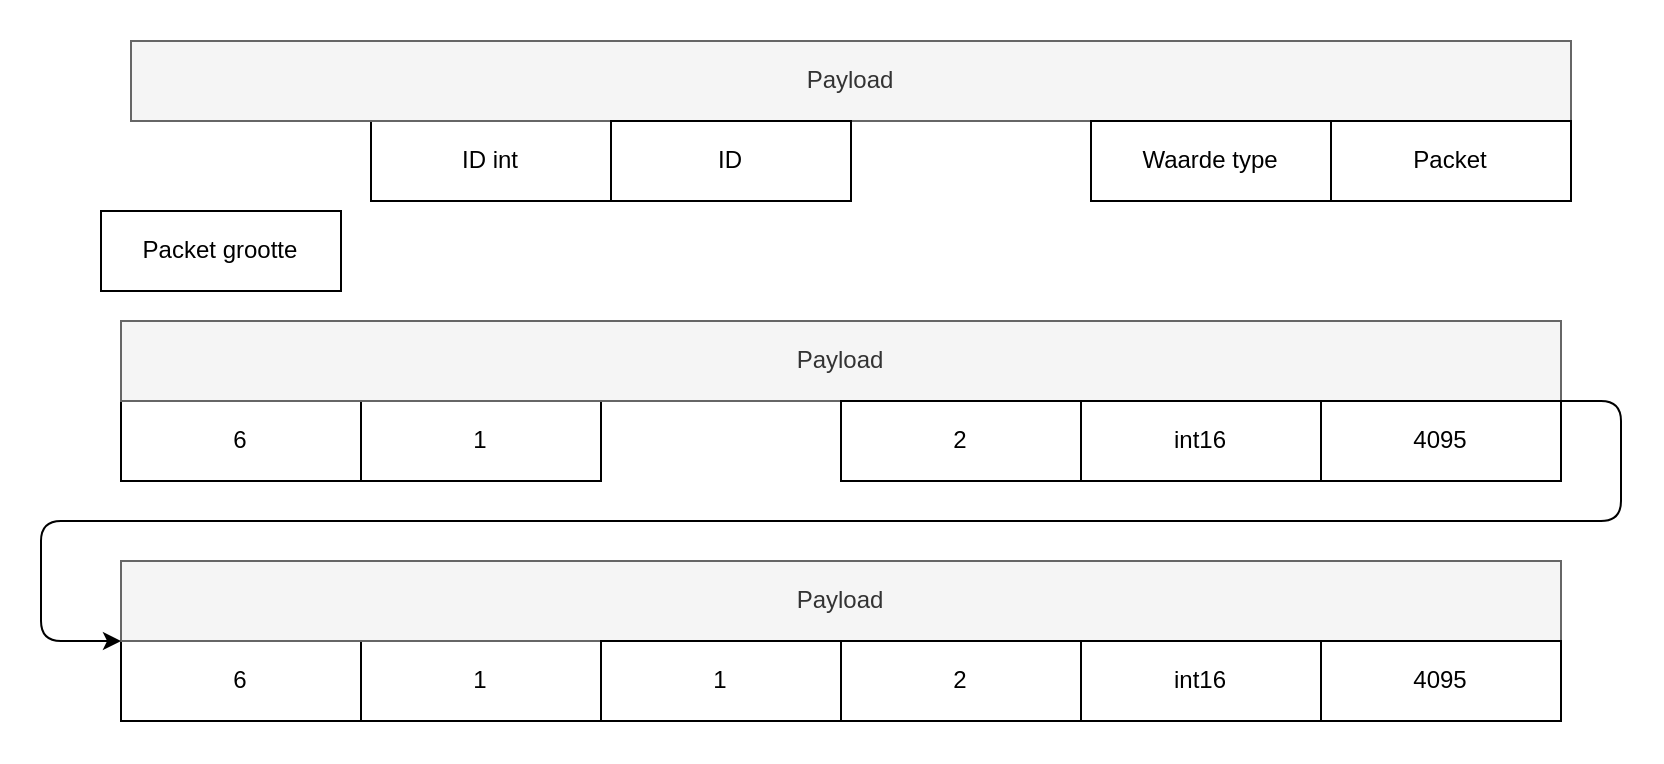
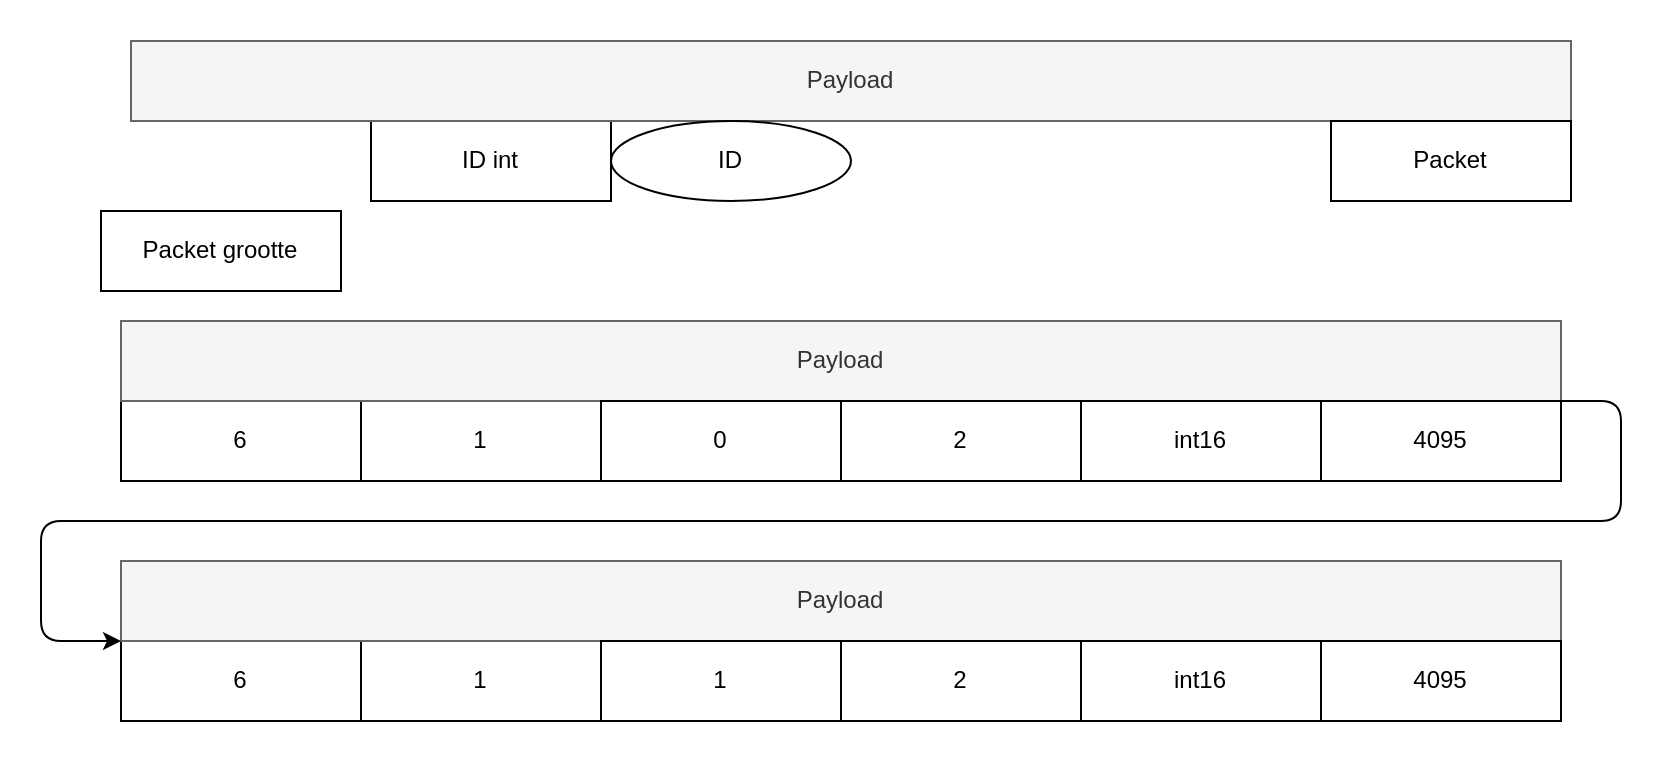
node "ID": shape rectangle -> ellipse
node "Waarde type": removed
node "0": added
